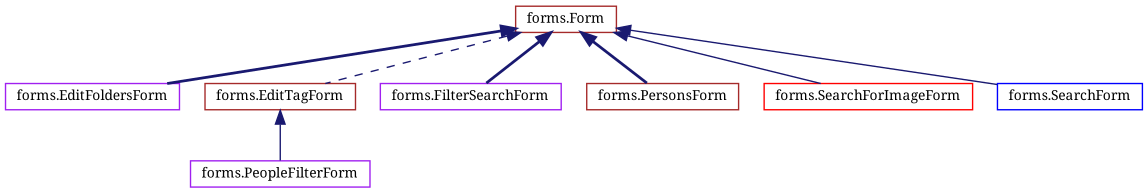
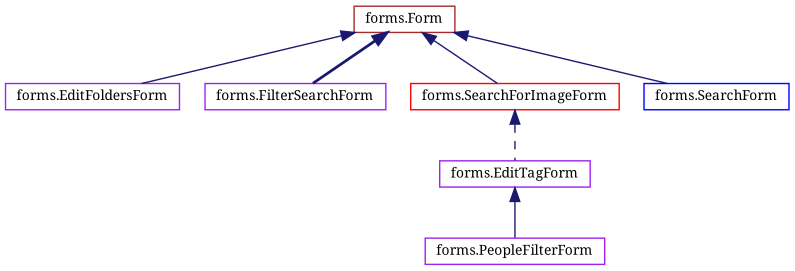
edge "forms.EditFoldersForm" -> "forms.Form": style bold -> solid
edge "forms.EditTagForm" -> "forms.Form": now "forms.EditTagForm" -> "forms.SearchForImageForm"
node "forms.EditTagForm": color brown -> purple
node "forms.PersonsForm": removed
